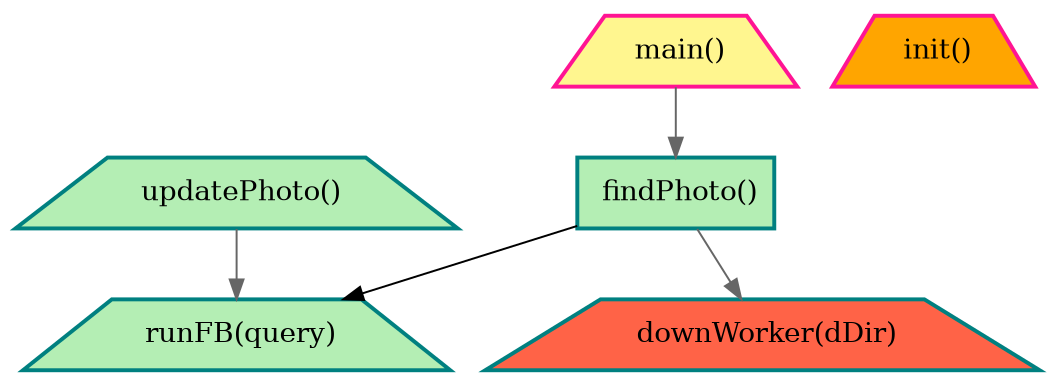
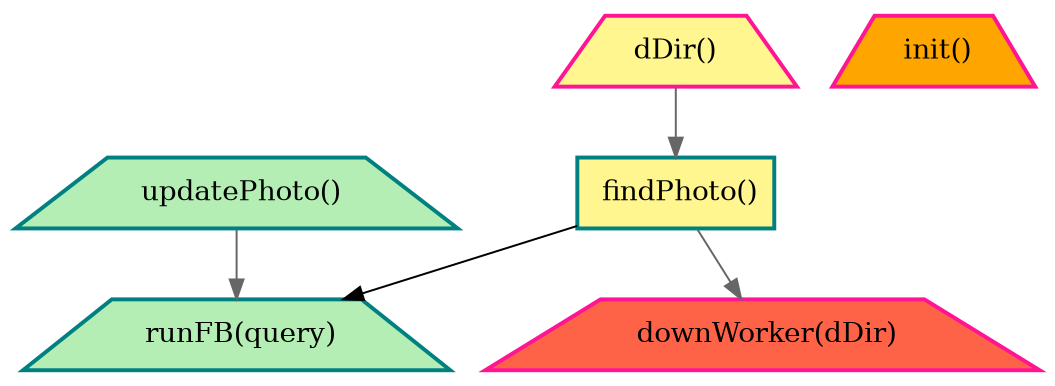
node "main()": label "main()" -> "dDir()"
node "findPhoto()": fillcolor darkseagreen2 -> khaki1
node "downWorker(dDir)": color teal -> deeppink
